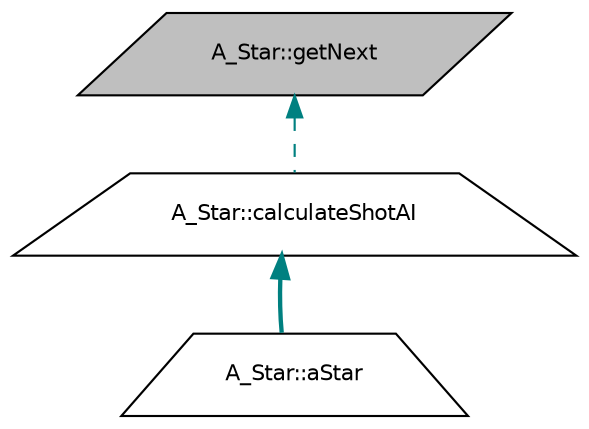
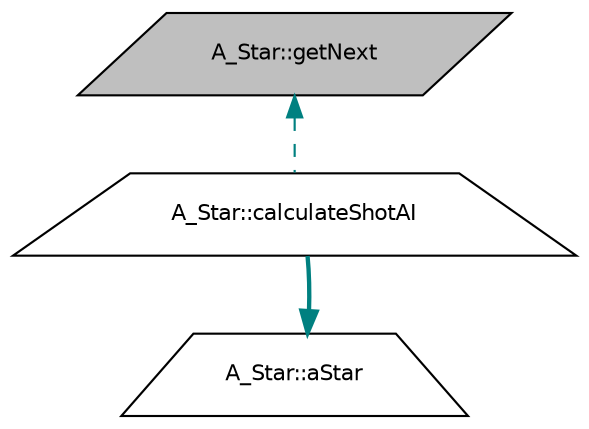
edge "A_Star::aStar" -> "A_Star::calculateShotAI": reversed
